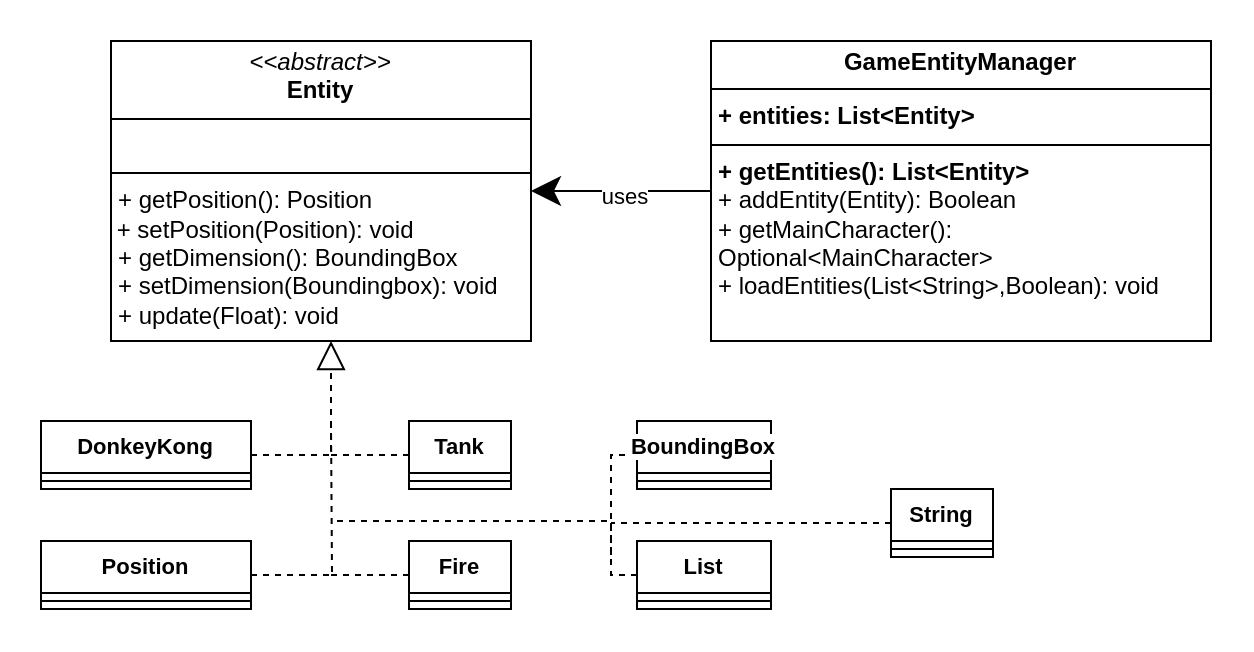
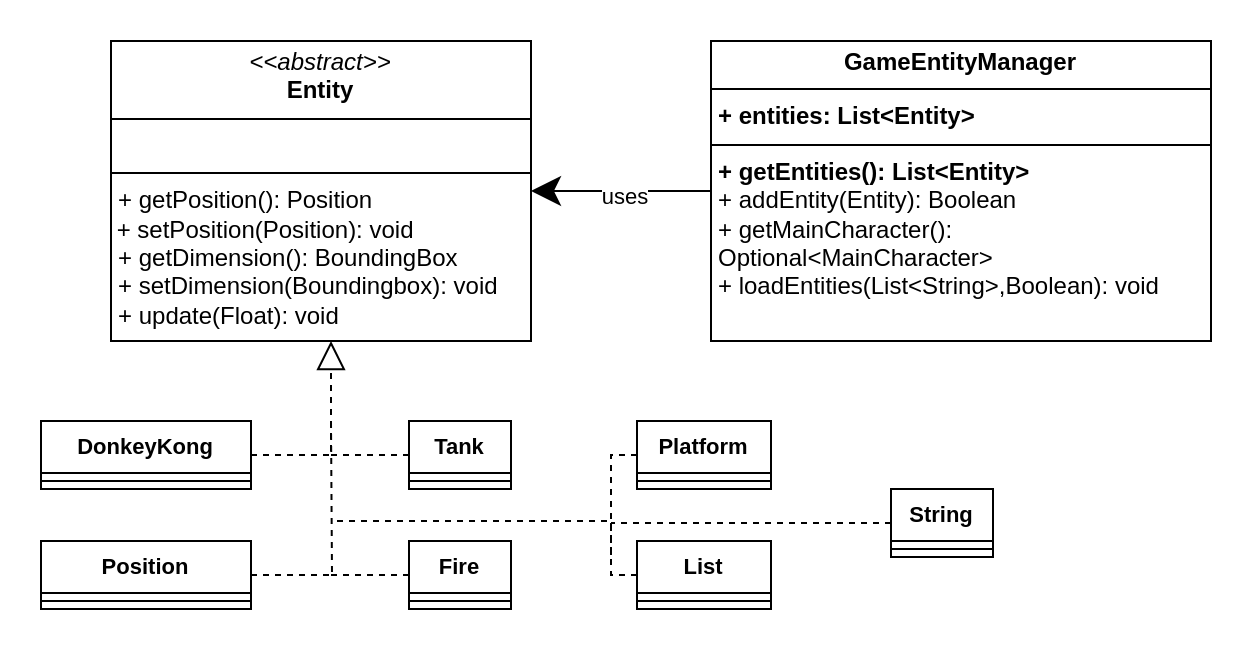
node "BoundingBox": label "BoundingBox" -> "Platform"
